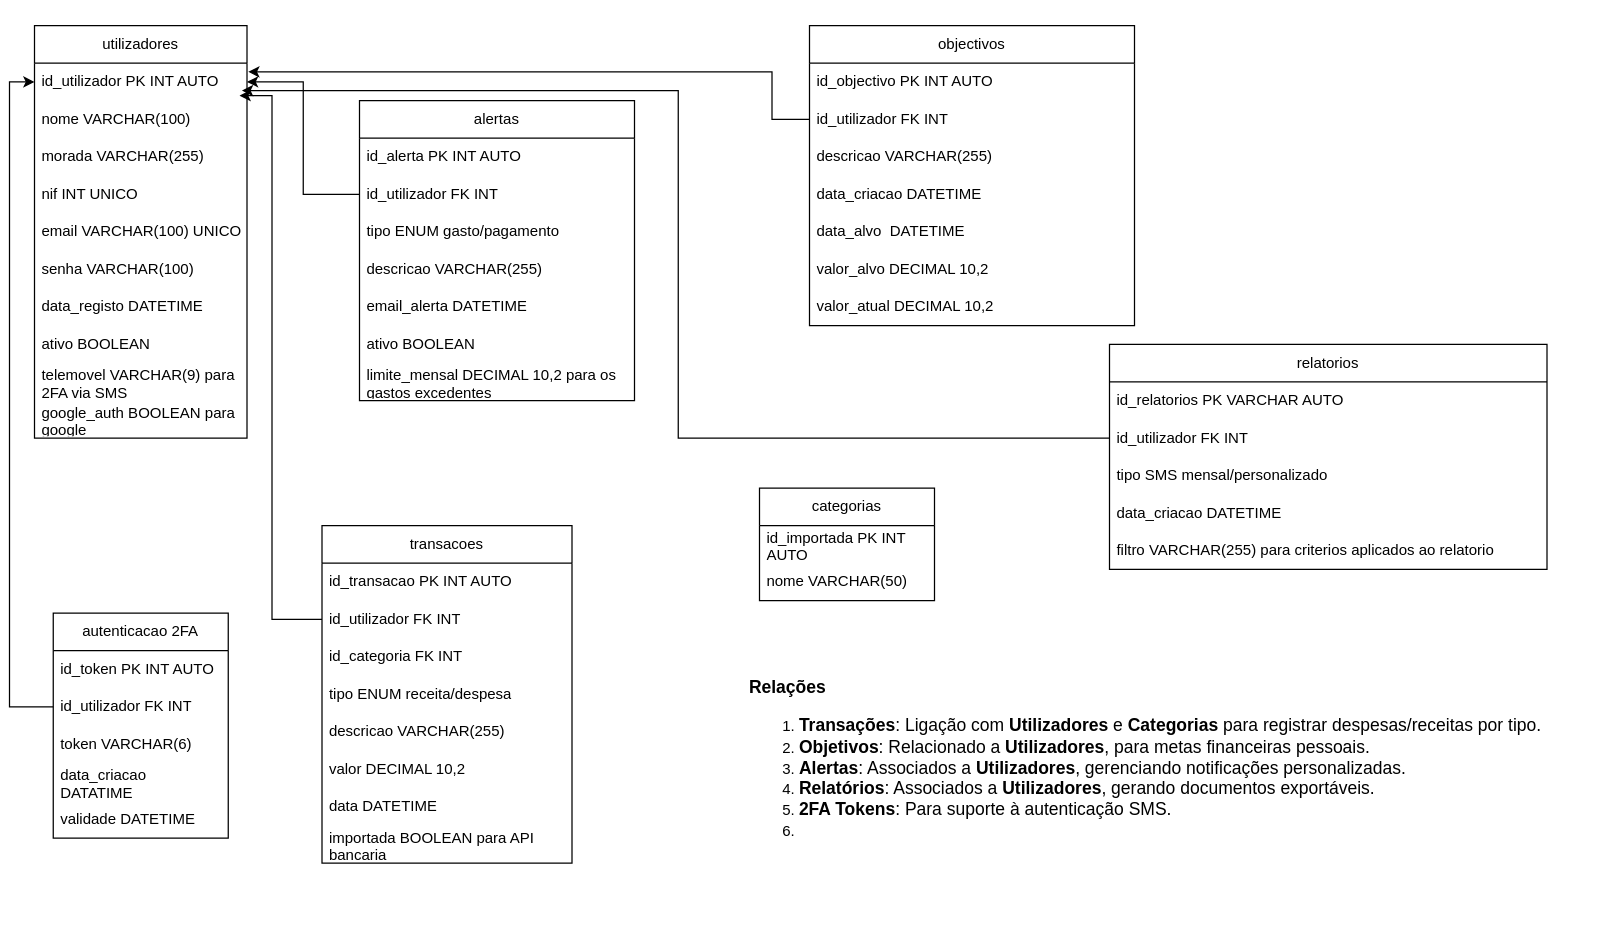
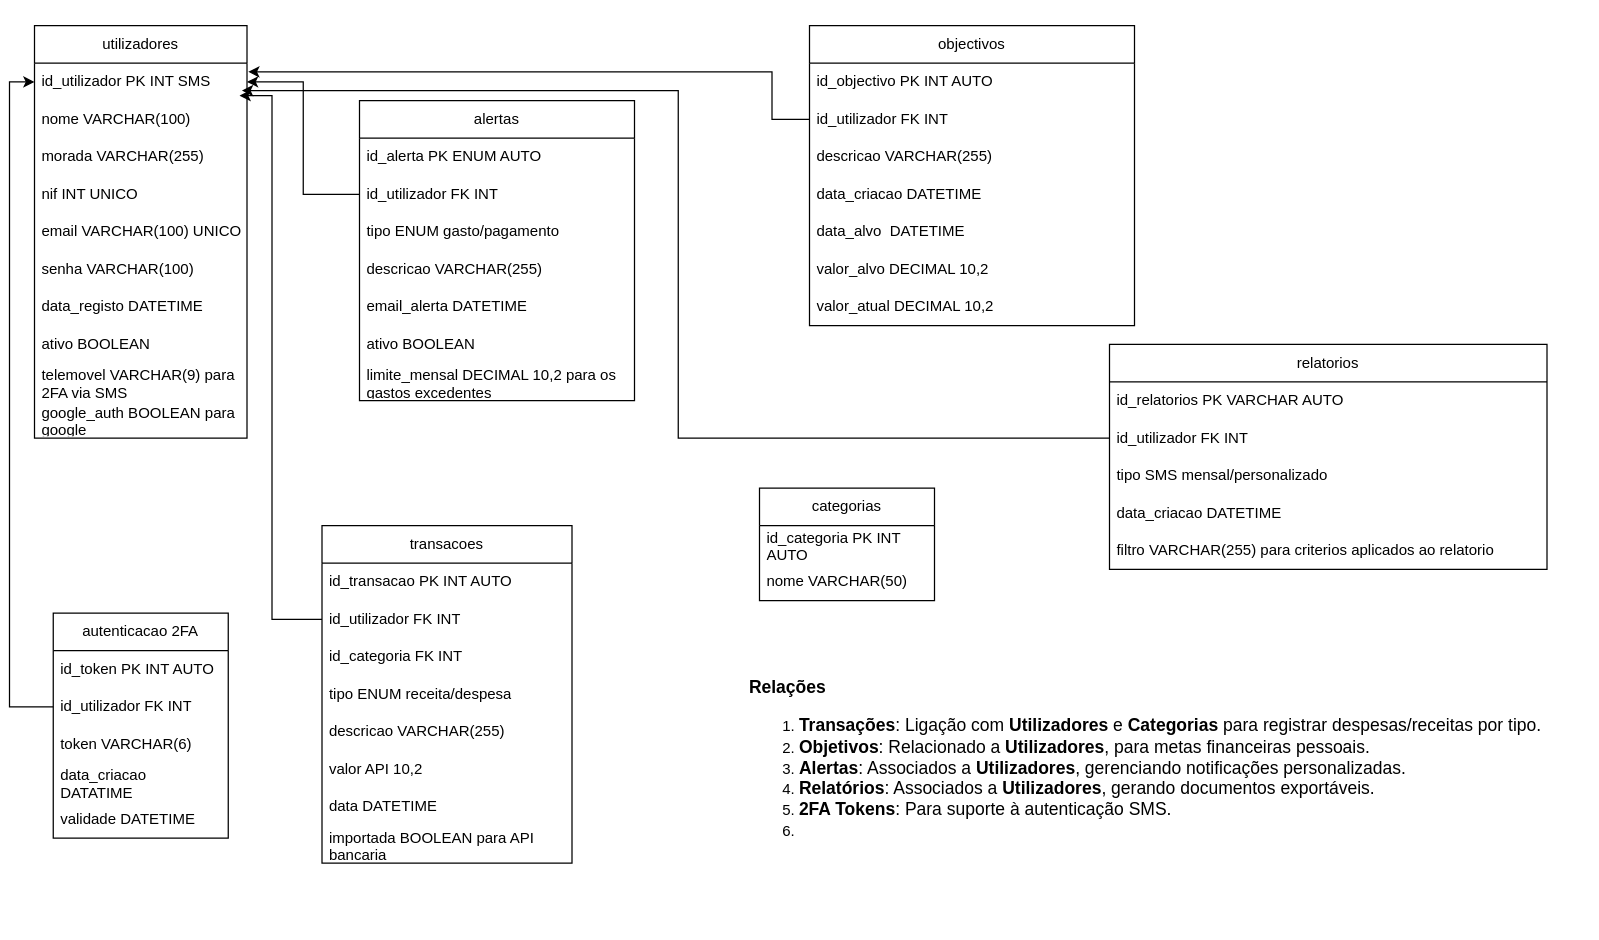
node "id_utilizador PK INT AUTO": label "id_utilizador PK INT AUTO" -> "id_utilizador PK INT SMS"
node "id_alerta PK INT AUTO": label "id_alerta PK INT AUTO" -> "id_alerta PK ENUM AUTO"
node "id_importada PK INT AUTO": label "id_importada PK INT AUTO" -> "id_categoria PK INT AUTO"
node "valor DECIMAL 10,2": label "valor DECIMAL 10,2" -> "valor API 10,2"
